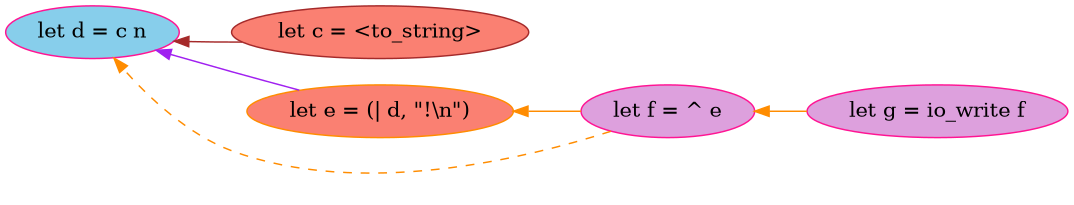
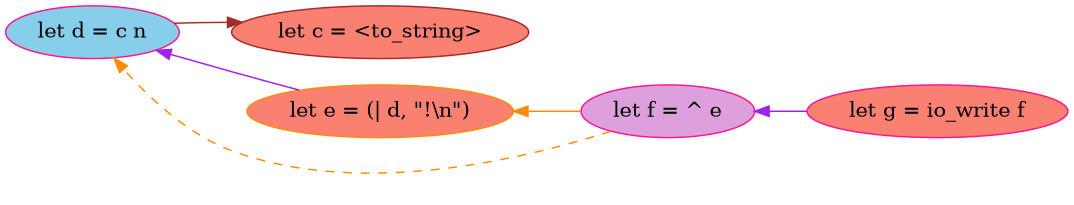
edge "let c = <to_string>" -> "let d = c n": reversed
edge "let g = io_write f" -> "let f = ^ e": color darkorange -> purple
node "let g = io_write f": fillcolor plum -> salmon
